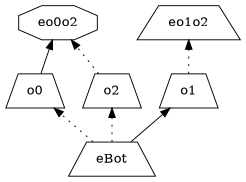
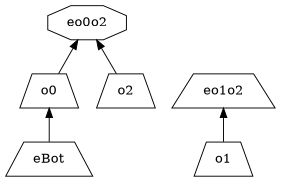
edge "o2" -> "eo0o2": style dotted -> solid
edge "o1" -> "eo1o2": style dotted -> solid
edge "eBot" -> "o0": style dotted -> solid
edge "eBot" -> "o1": removed
edge "eBot" -> "o2": removed
